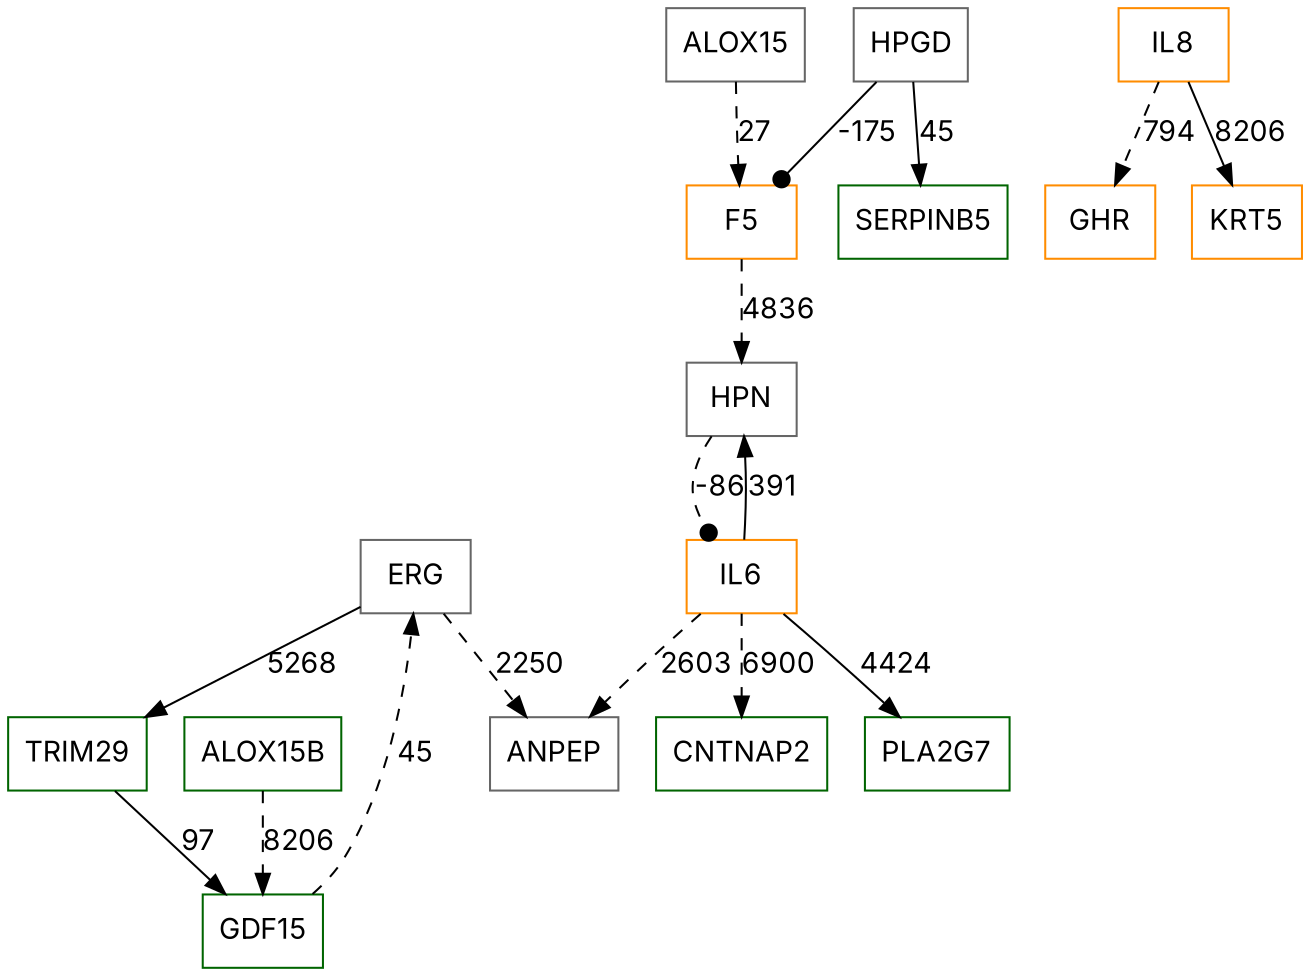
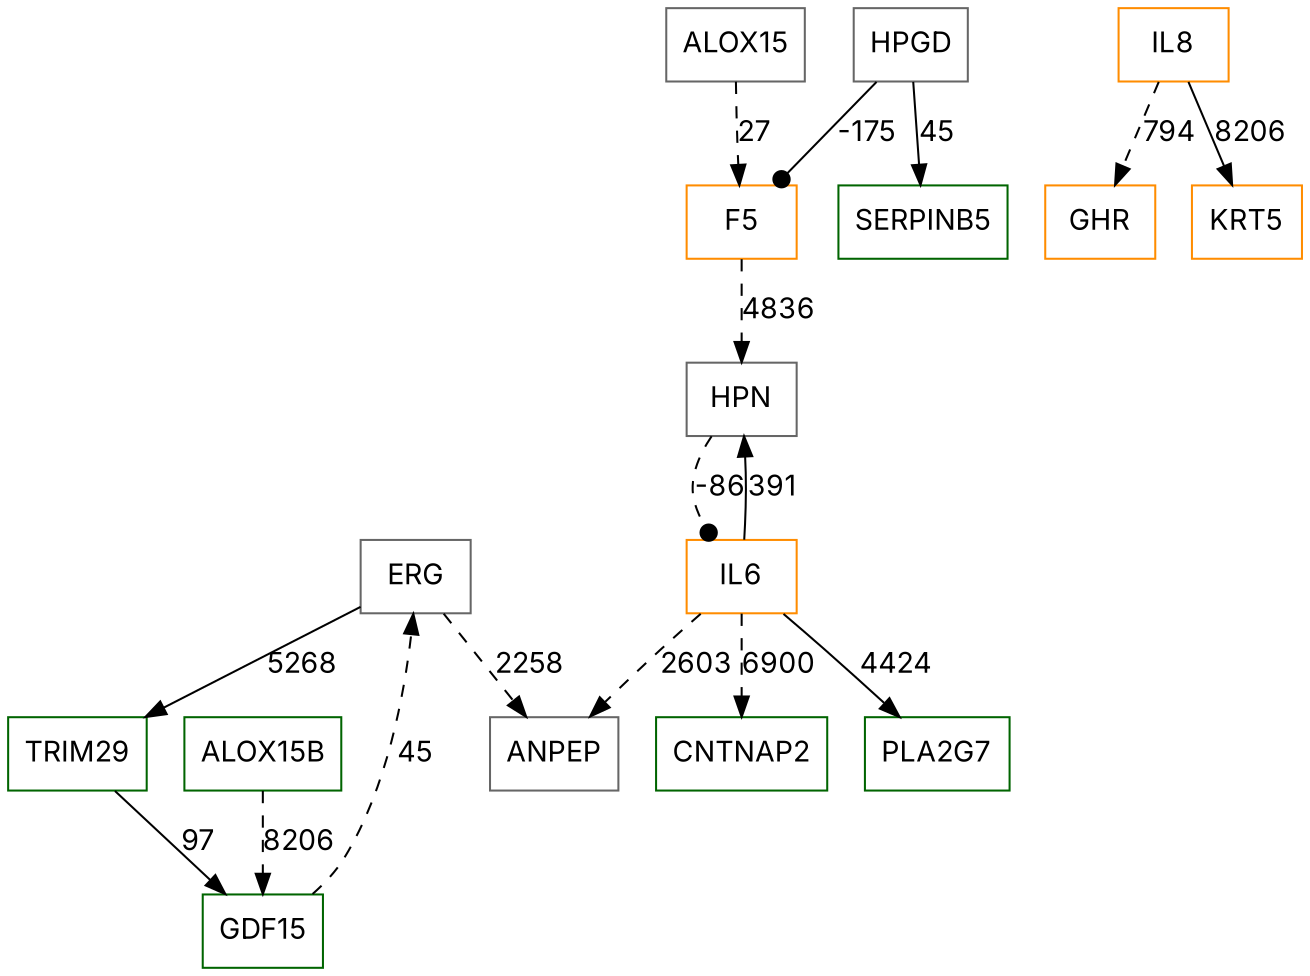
edge "ERG" -> "ANPEP": label "2250" -> "2258"
